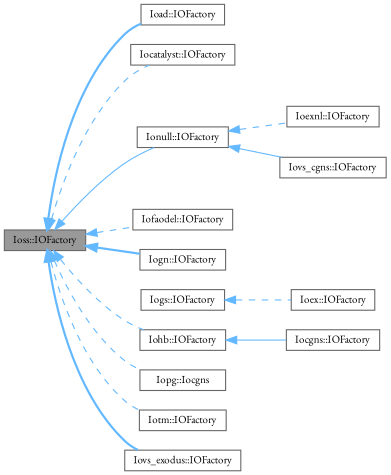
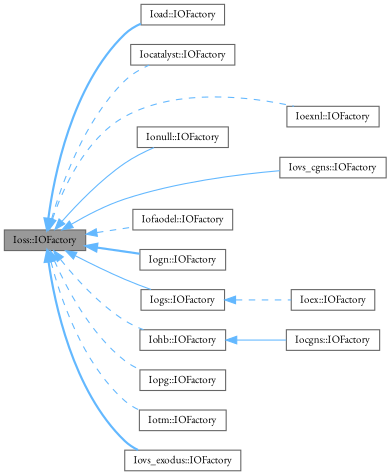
edge "Ioexnl::IOFactory" -> "Ionull::IOFactory": now "Ioexnl::IOFactory" -> "Ioss::IOFactory"
edge "Iovs_cgns::IOFactory" -> "Ionull::IOFactory": now "Iovs_cgns::IOFactory" -> "Ioss::IOFactory"
edge "Iogs::IOFactory" -> "Ioss::IOFactory": added
node "Iopg::Iocgns": label "Iopg::Iocgns" -> "Iopg::IOFactory"
